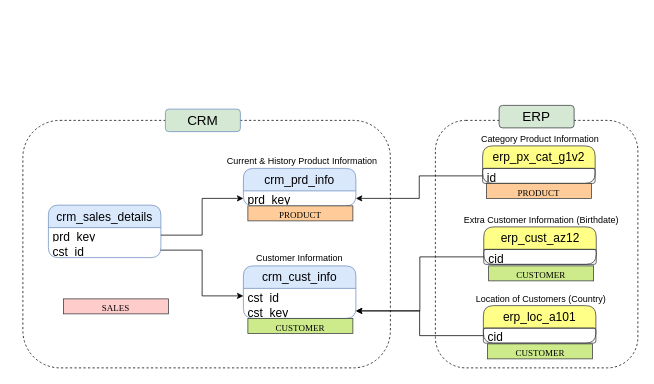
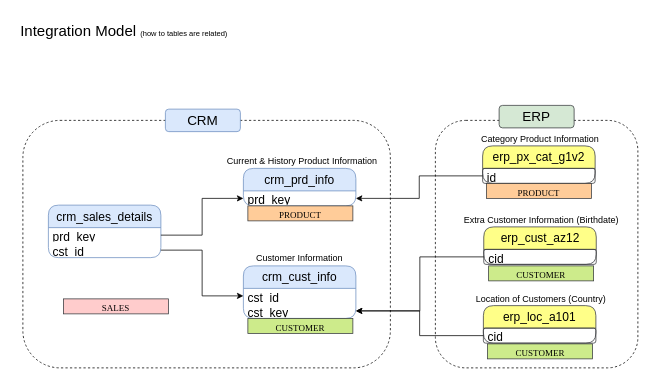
node "Integration Model (how to tables are related)": added
node "CRM": fillcolor #d5e8d4 -> #dae8fc
